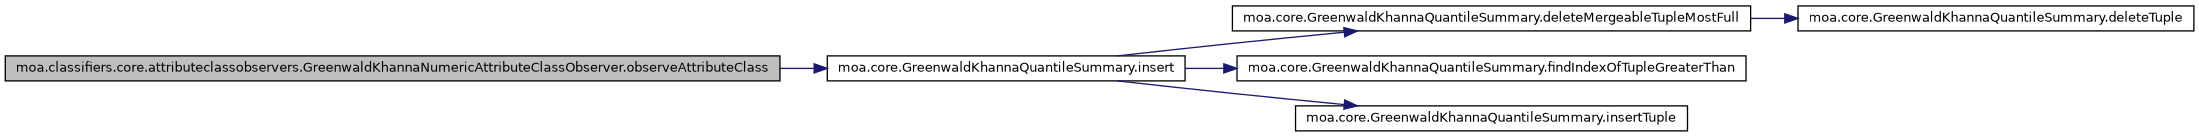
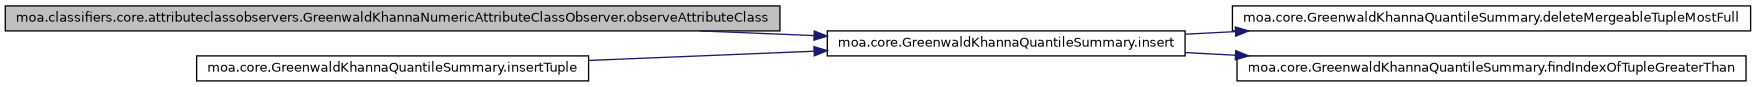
node "moa.core.GreenwaldKhannaQuantileSummary.deleteTuple": removed
edge "moa.core.GreenwaldKhannaQuantileSummary.insert" -> "moa.core.GreenwaldKhannaQuantileSummary.insertTuple": reversed
